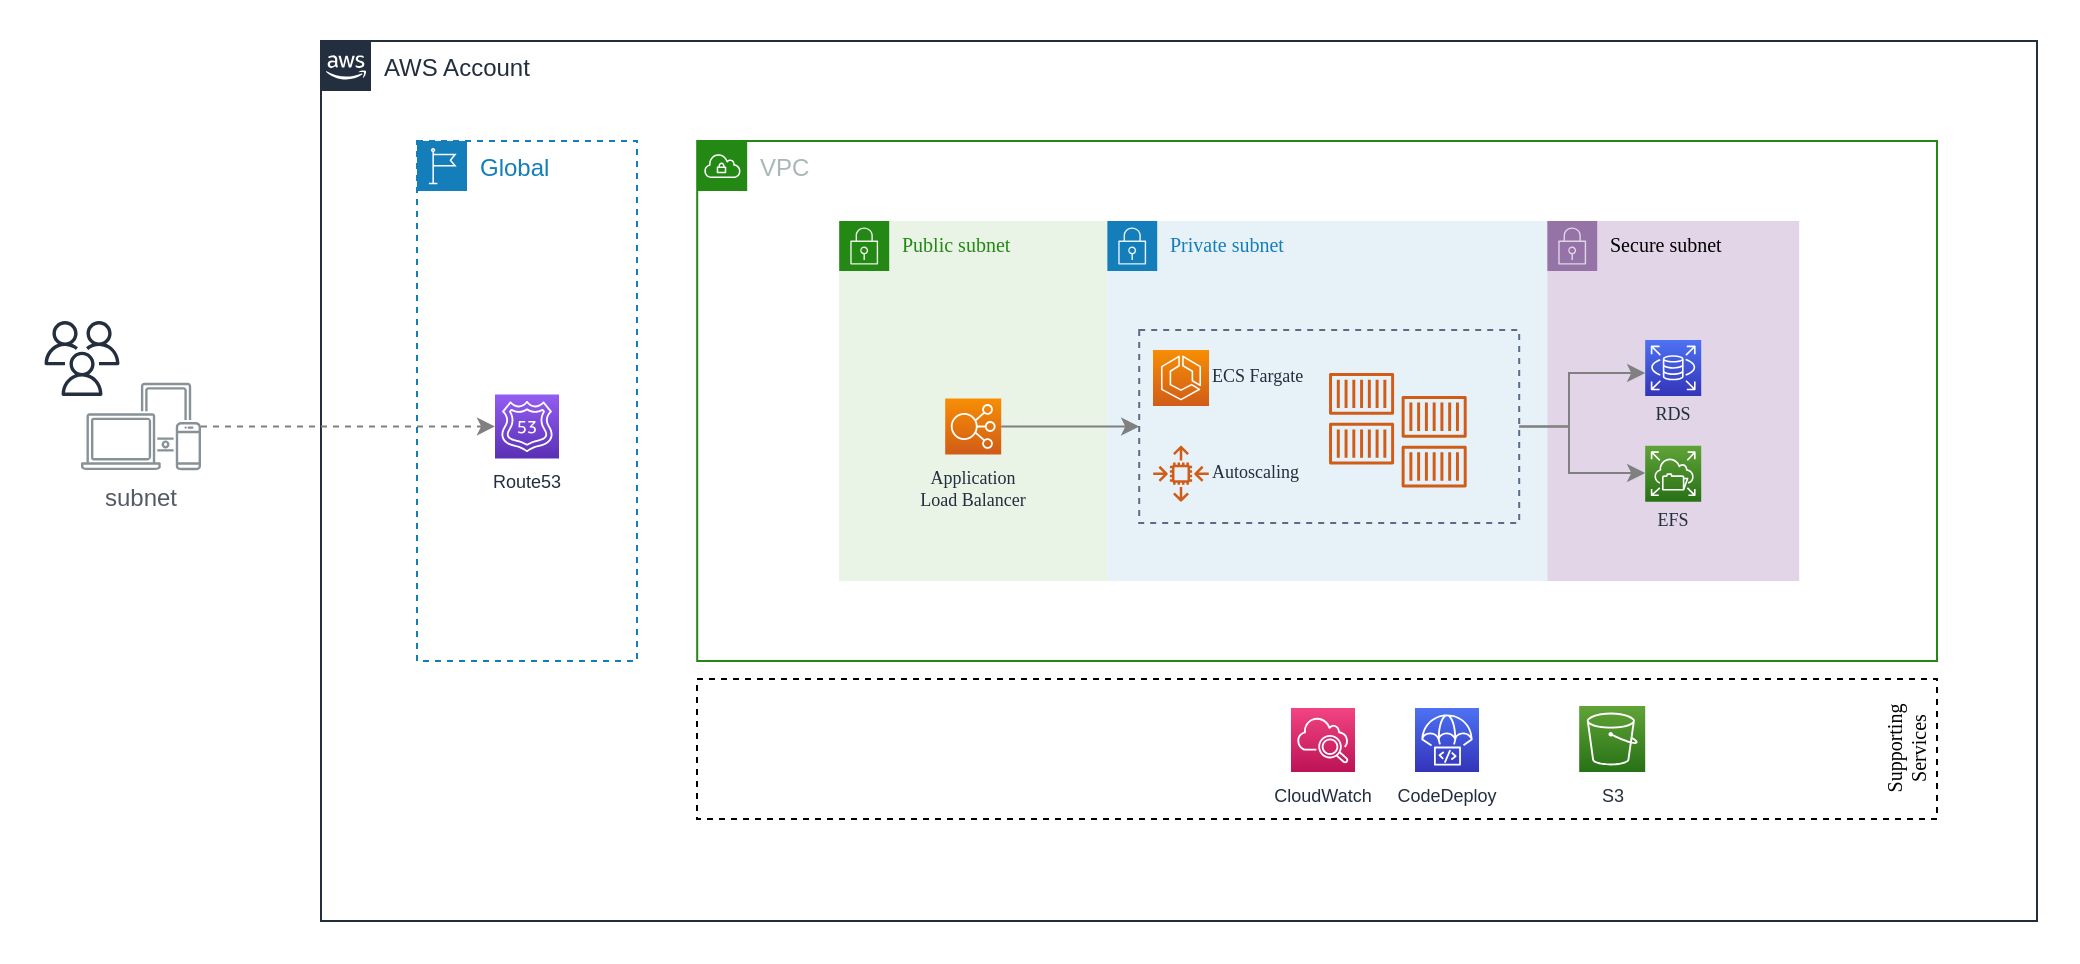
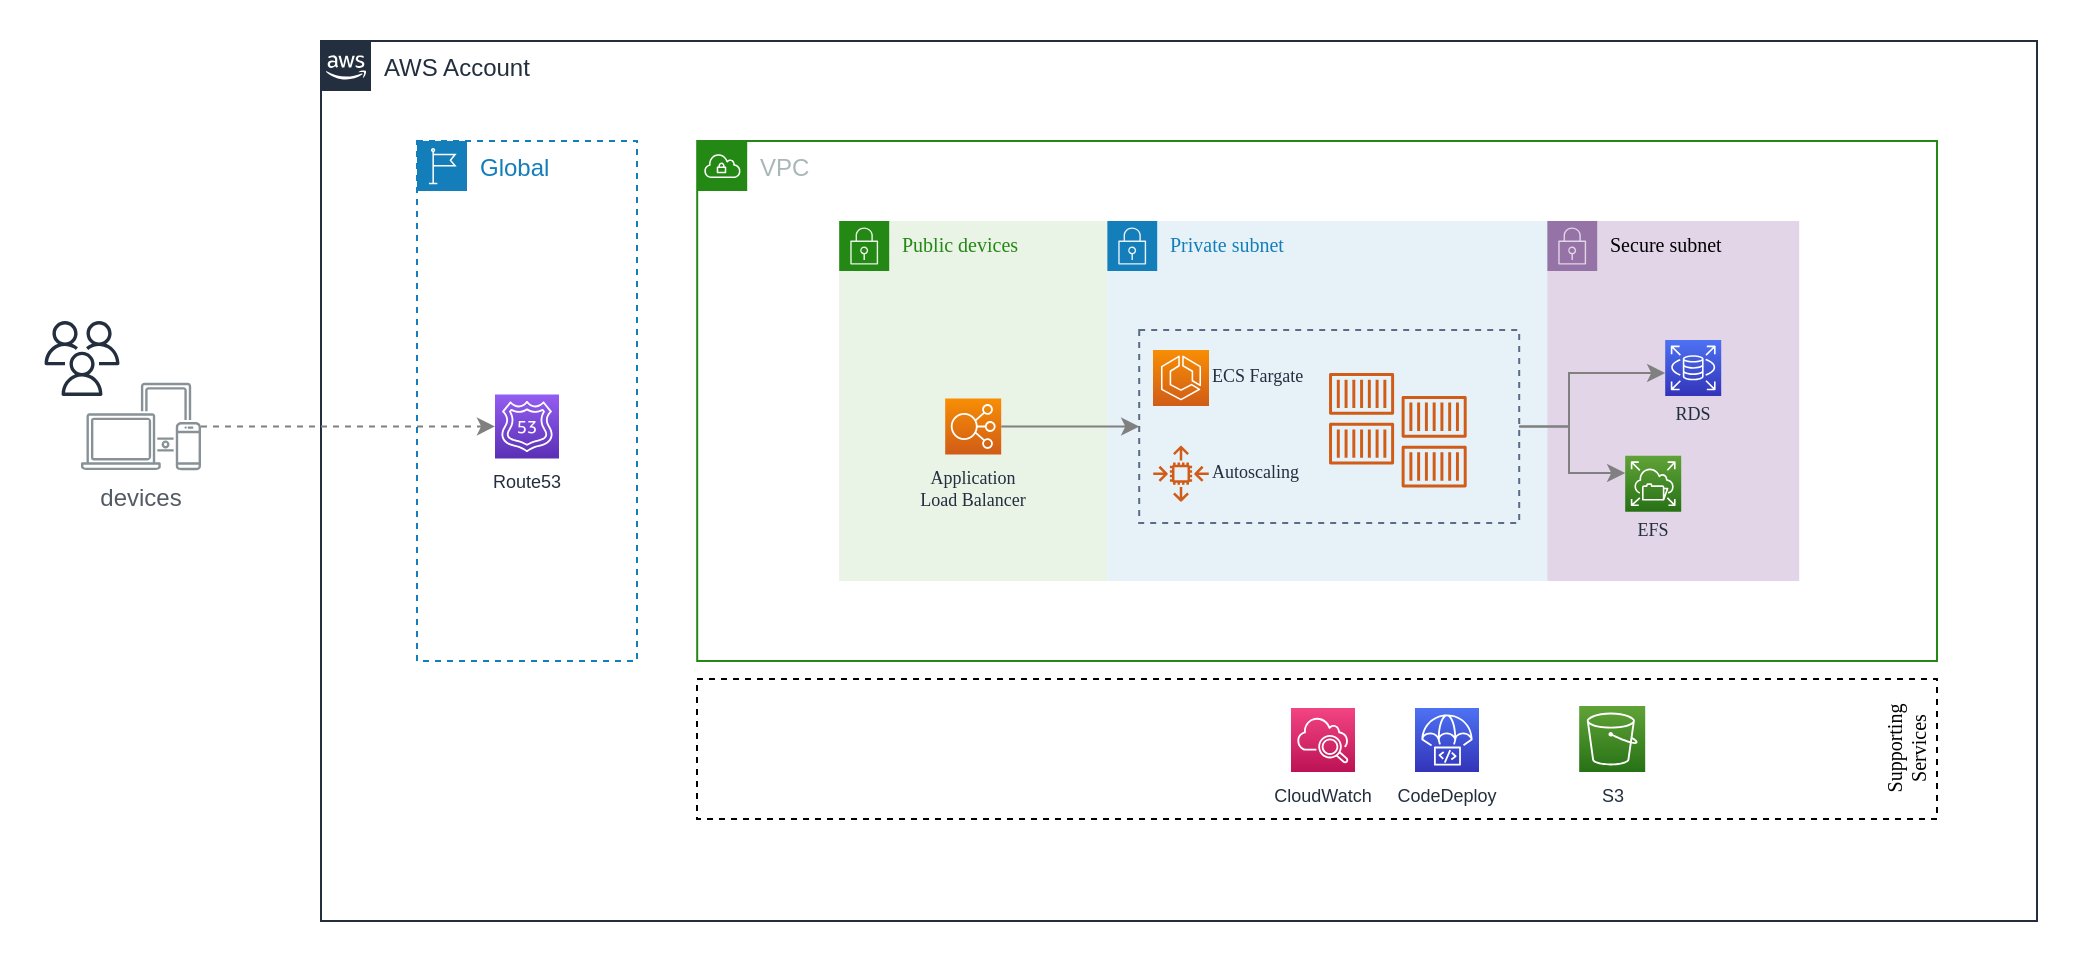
node "Public subnet": label "Public subnet" -> "Public devices"
node "RDS": moved (1673, 368) -> (1693, 368)
node "EFS": moved (1673, 474) -> (1653, 484)
node "subnet": label "subnet" -> "devices"
